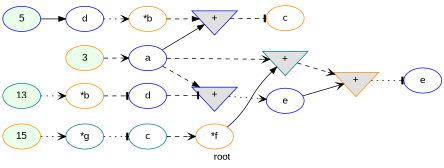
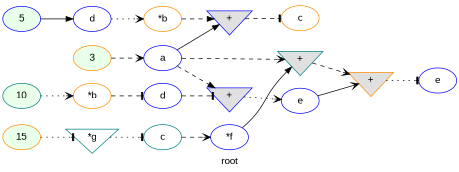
node "13": label "13" -> "10"
edge "15" -> "*g": arrowhead vee -> tee
node "*g": shape ellipse -> invtriangle
node "*f": color darkorange -> blue
